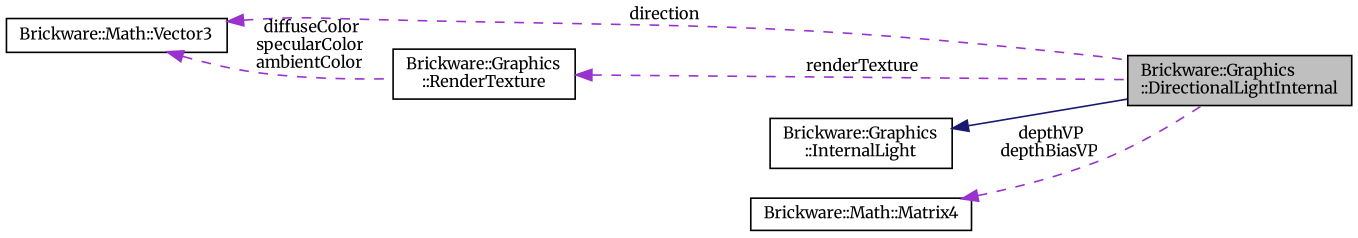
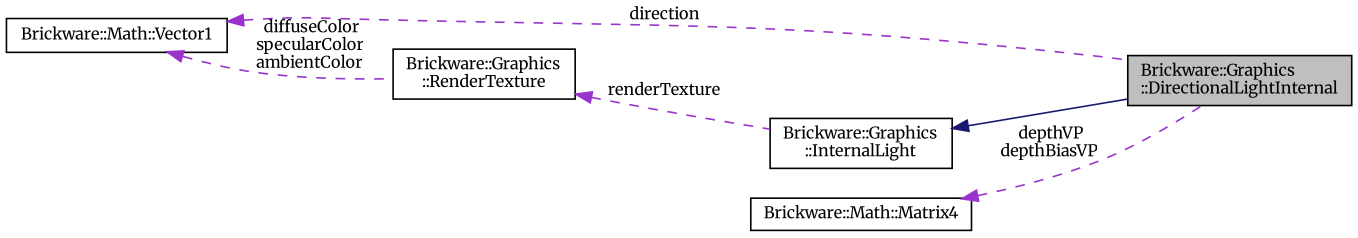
node "Brickware::Math::Vector3": label "Brickware::Math::Vector3" -> "Brickware::Math::Vector1"
edge "Brickware::Graphics ::DirectionalLightInternal" -> "Brickware::Graphics ::RenderTexture": now "Brickware::Graphics ::InternalLight" -> "Brickware::Graphics ::RenderTexture"
